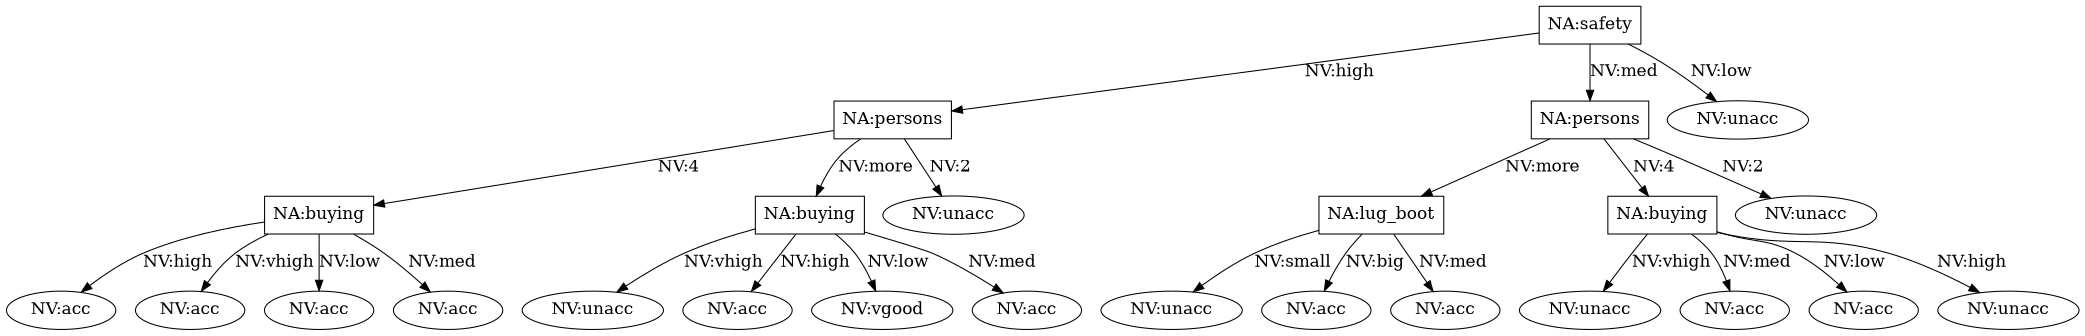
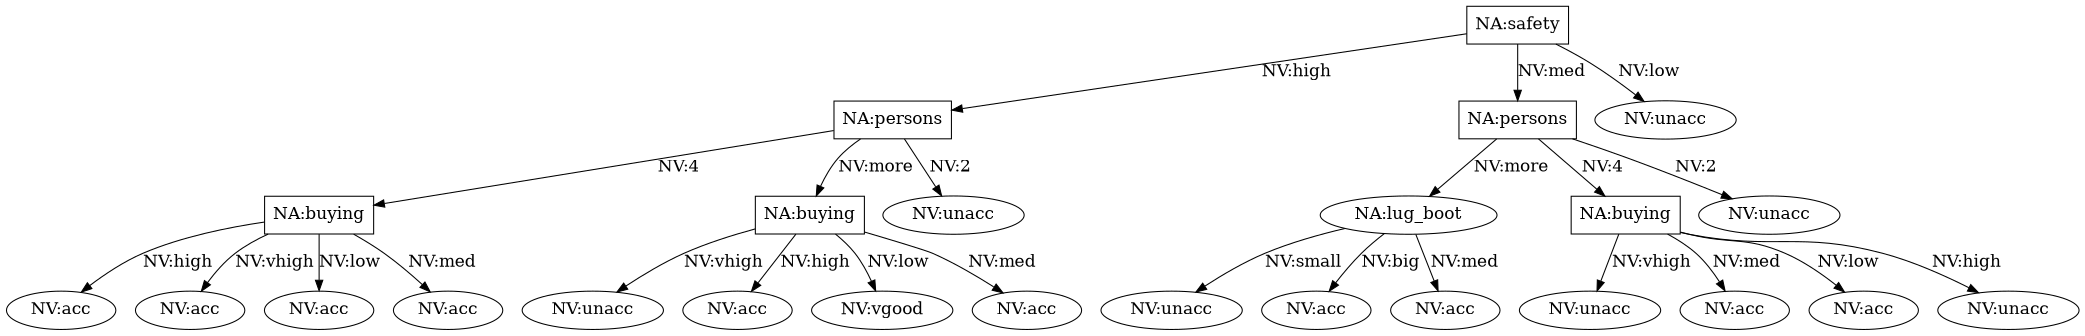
node "NA:lug_boot": shape box -> ellipse
